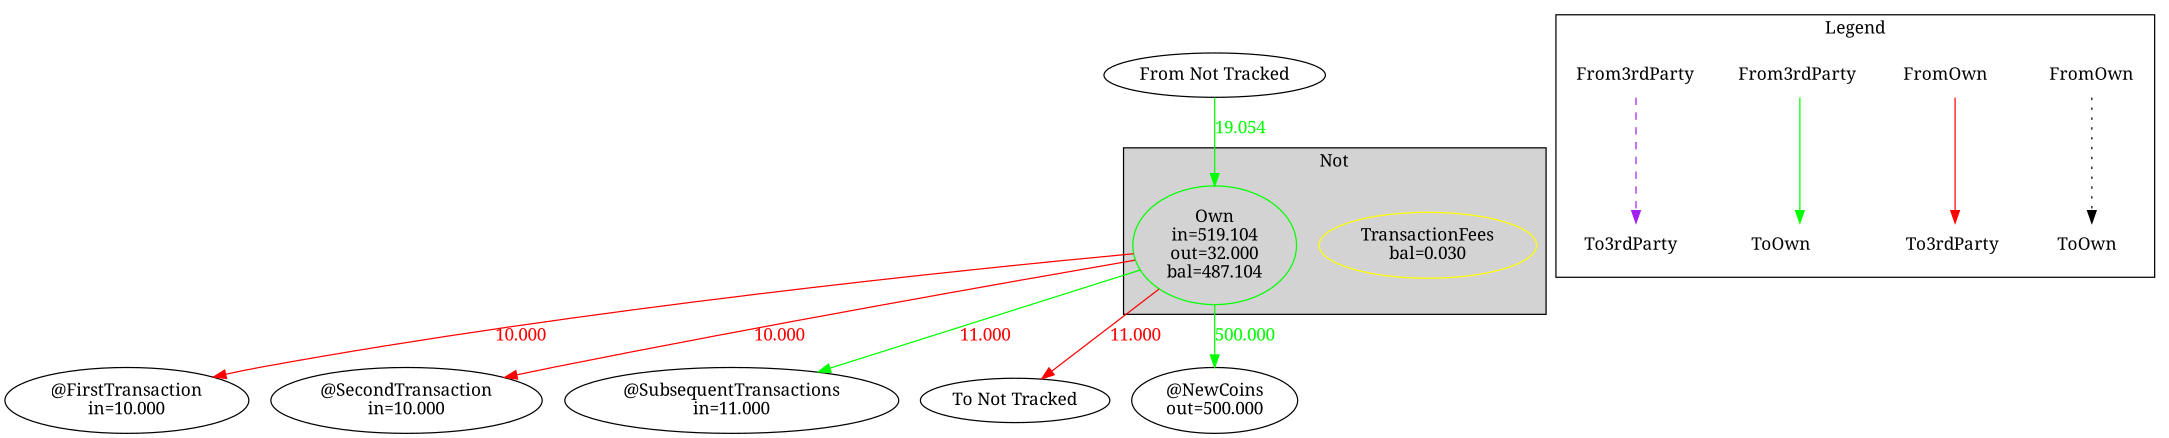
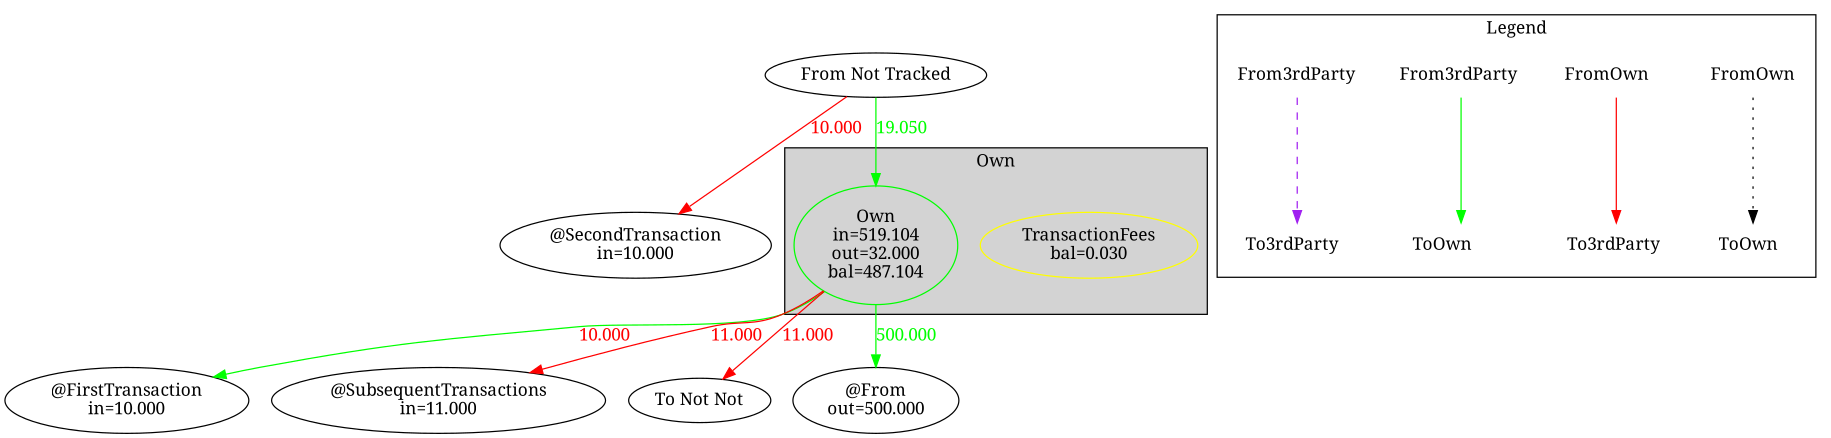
edge "From Not Tracked" -> "Own in=519.104 out=32.000 bal=487.104": label "19.054" -> "19.050"
cluster "Not": label "Not" -> "Own"
edge "Own in=519.104 out=32.000 bal=487.104" -> "@FirstTransaction in=10.000": color red -> green
edge "Own in=519.104 out=32.000 bal=487.104" -> "@SecondTransaction in=10.000": now "From Not Tracked" -> "@SecondTransaction in=10.000"
edge "Own in=519.104 out=32.000 bal=487.104" -> "@SubsequentTransactions in=11.000": color green -> red
node "To Not Tracked": label "To Not Tracked" -> "To Not Not"
node "@NewCoins out=500.000": label "@NewCoins out=500.000" -> "@From out=500.000"
